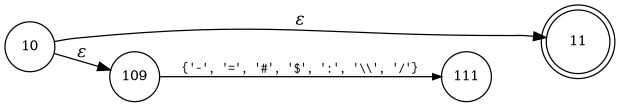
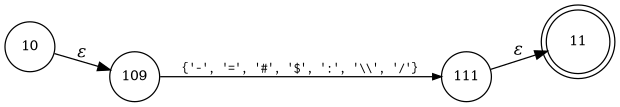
edge "10" -> "11": now "111" -> "11"
